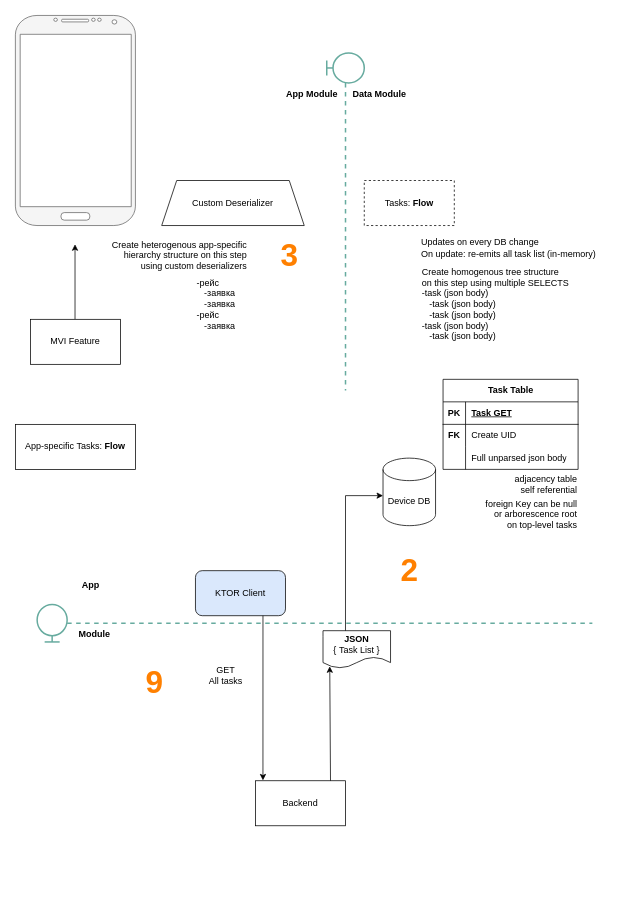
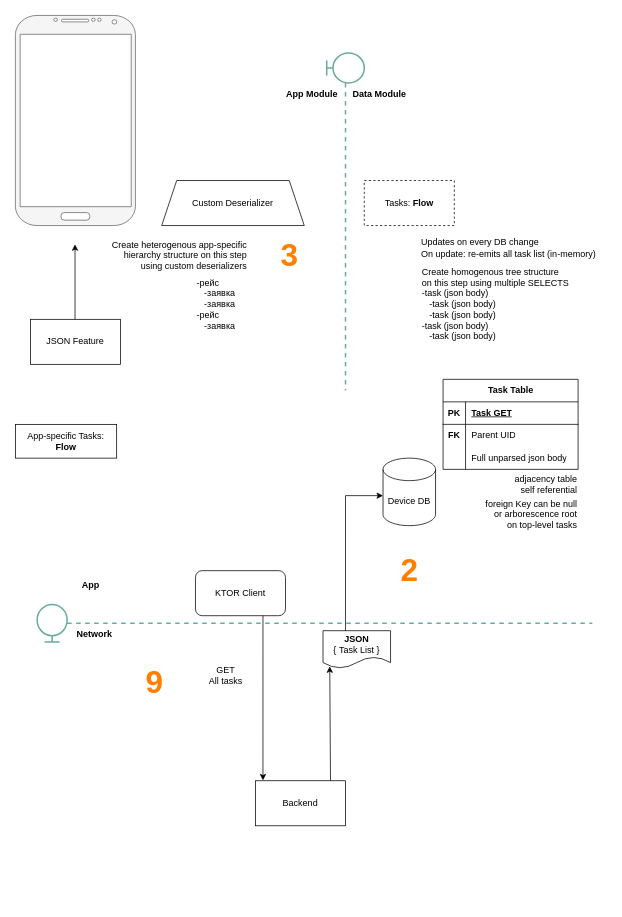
node "MVI Feature": label "MVI Feature" -> "JSON Feature"
node "Create UID": label "Create UID" -> "Parent UID"
node "App-specific Tasks: Flow": size 120x45 -> 101x34
node "KTOR Client": fillcolor #dae8fc -> #ffffff
node "Module": label "Module" -> "Network"
